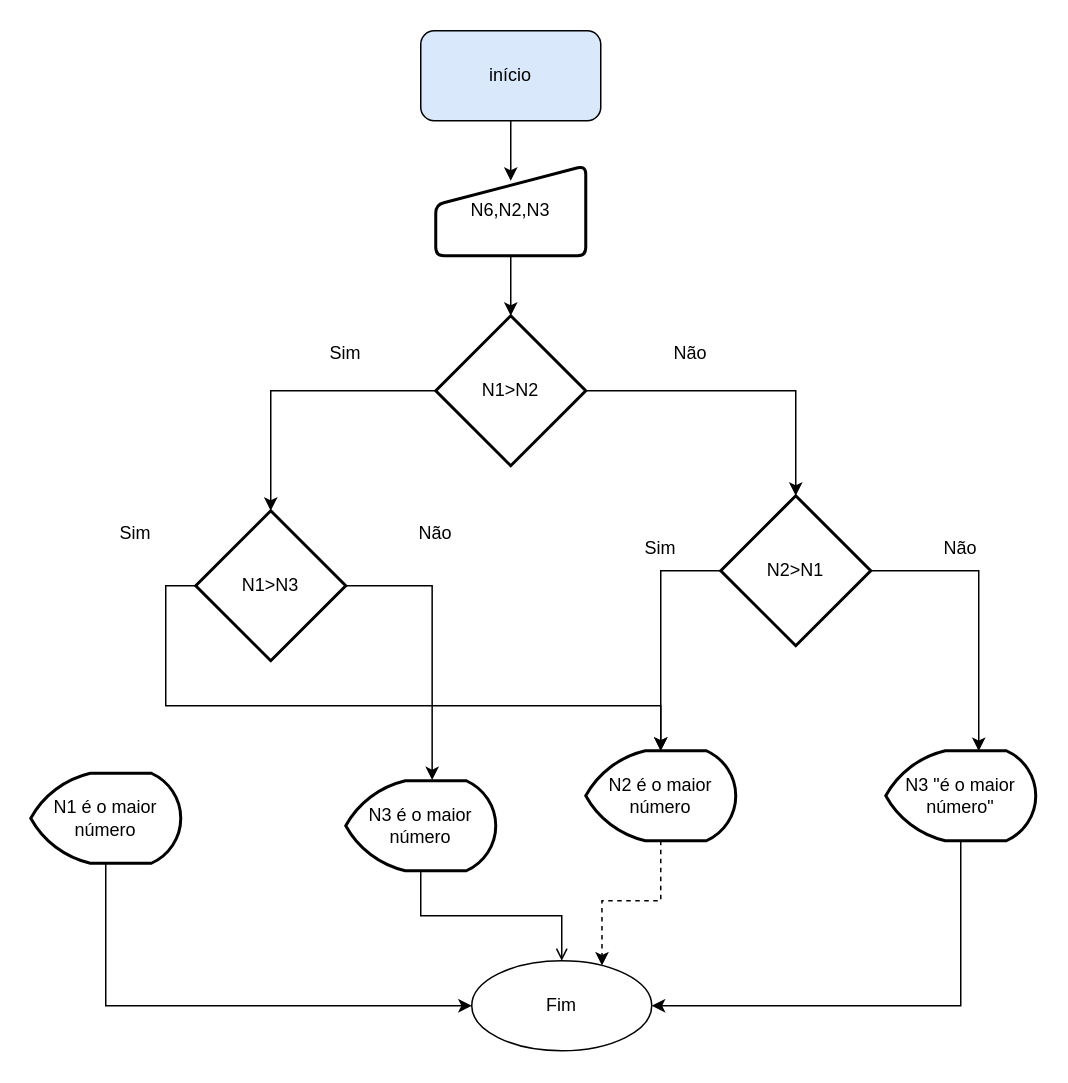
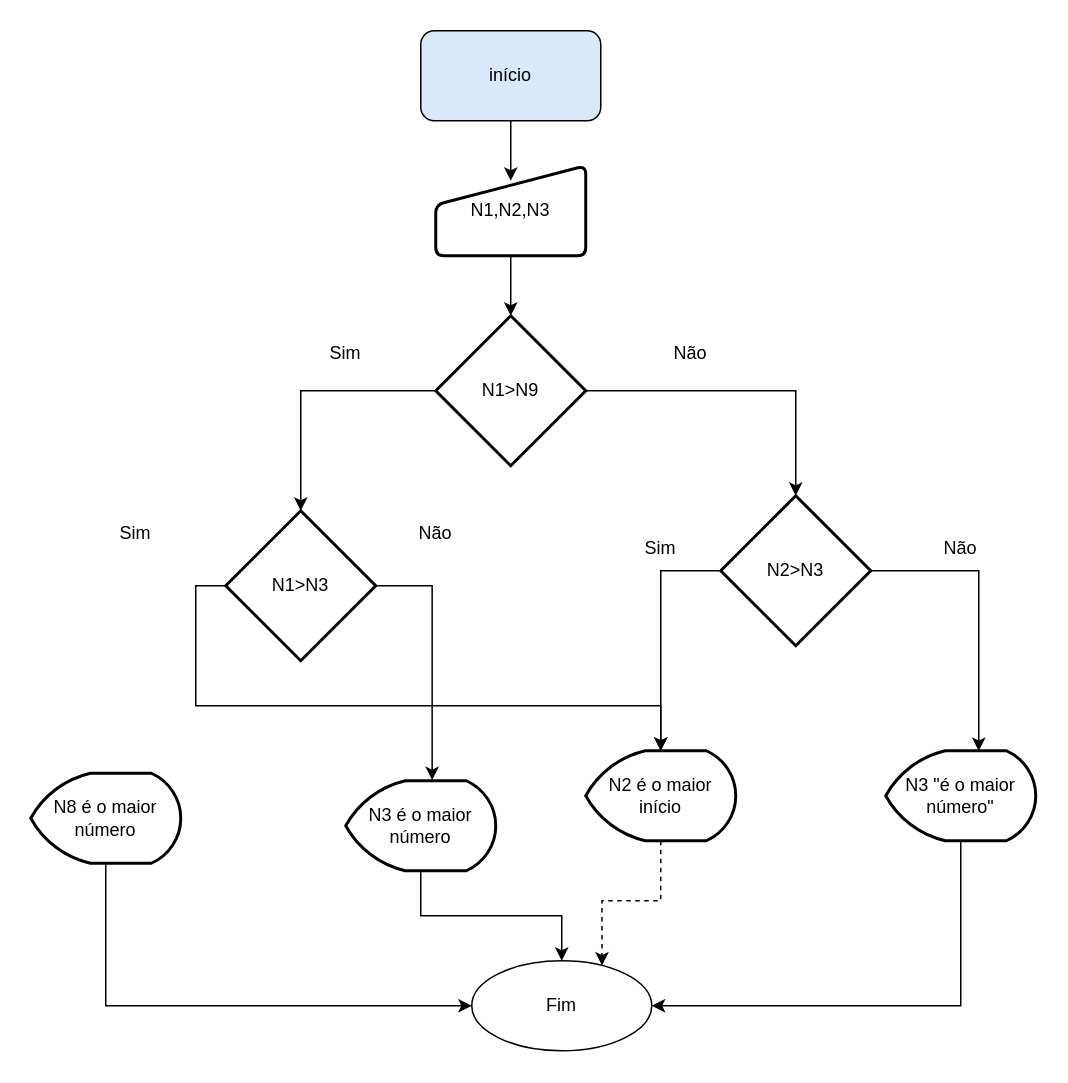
node "N6,N2,N3": label "N6,N2,N3" -> "N1,N2,N3"
node "N1>N2": label "N1>N2" -> "N1>N9"
node "N2>N1": label "N2>N1" -> "N2>N3"
node "N1>N3": moved (271, 586) -> (301, 586)
node "N2 é o maior número": label "N2 é o maior número" -> "N2 é o maior início"
node "N1 é o maior número": label "N1 é o maior número" -> "N8 é o maior número"
edge "N3 é o maior número" -> "Fim": arrowhead open -> classic
